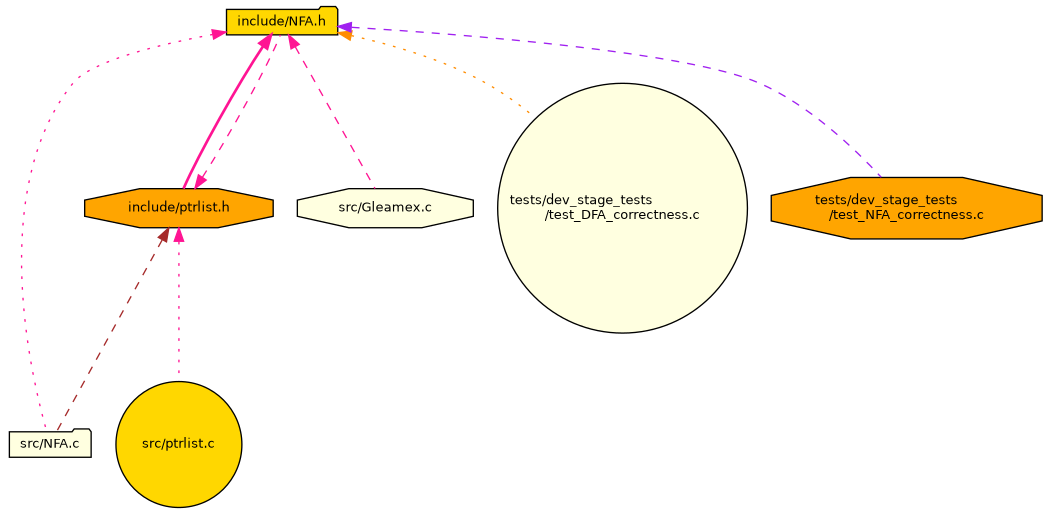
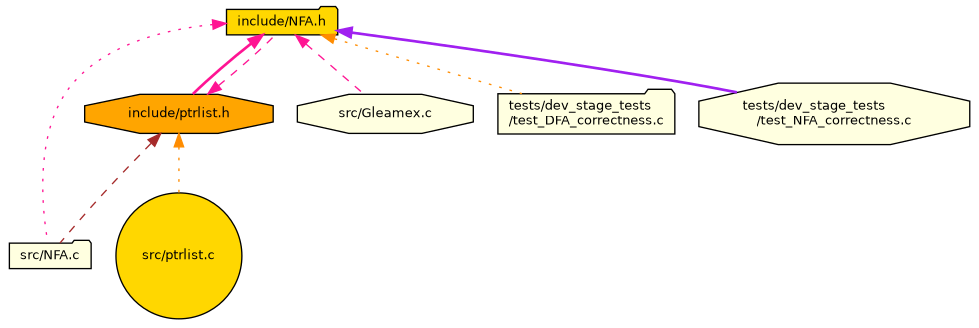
edge "tests/dev_stage_tests /test_NFA_correctness.c" -> "include/NFA.h": style dashed -> bold
node "tests/dev_stage_tests /test_DFA_correctness.c": shape circle -> folder
node "tests/dev_stage_tests /test_NFA_correctness.c": fillcolor orange -> lightyellow
edge "src/ptrlist.c" -> "include/ptrlist.h": color deeppink -> darkorange
